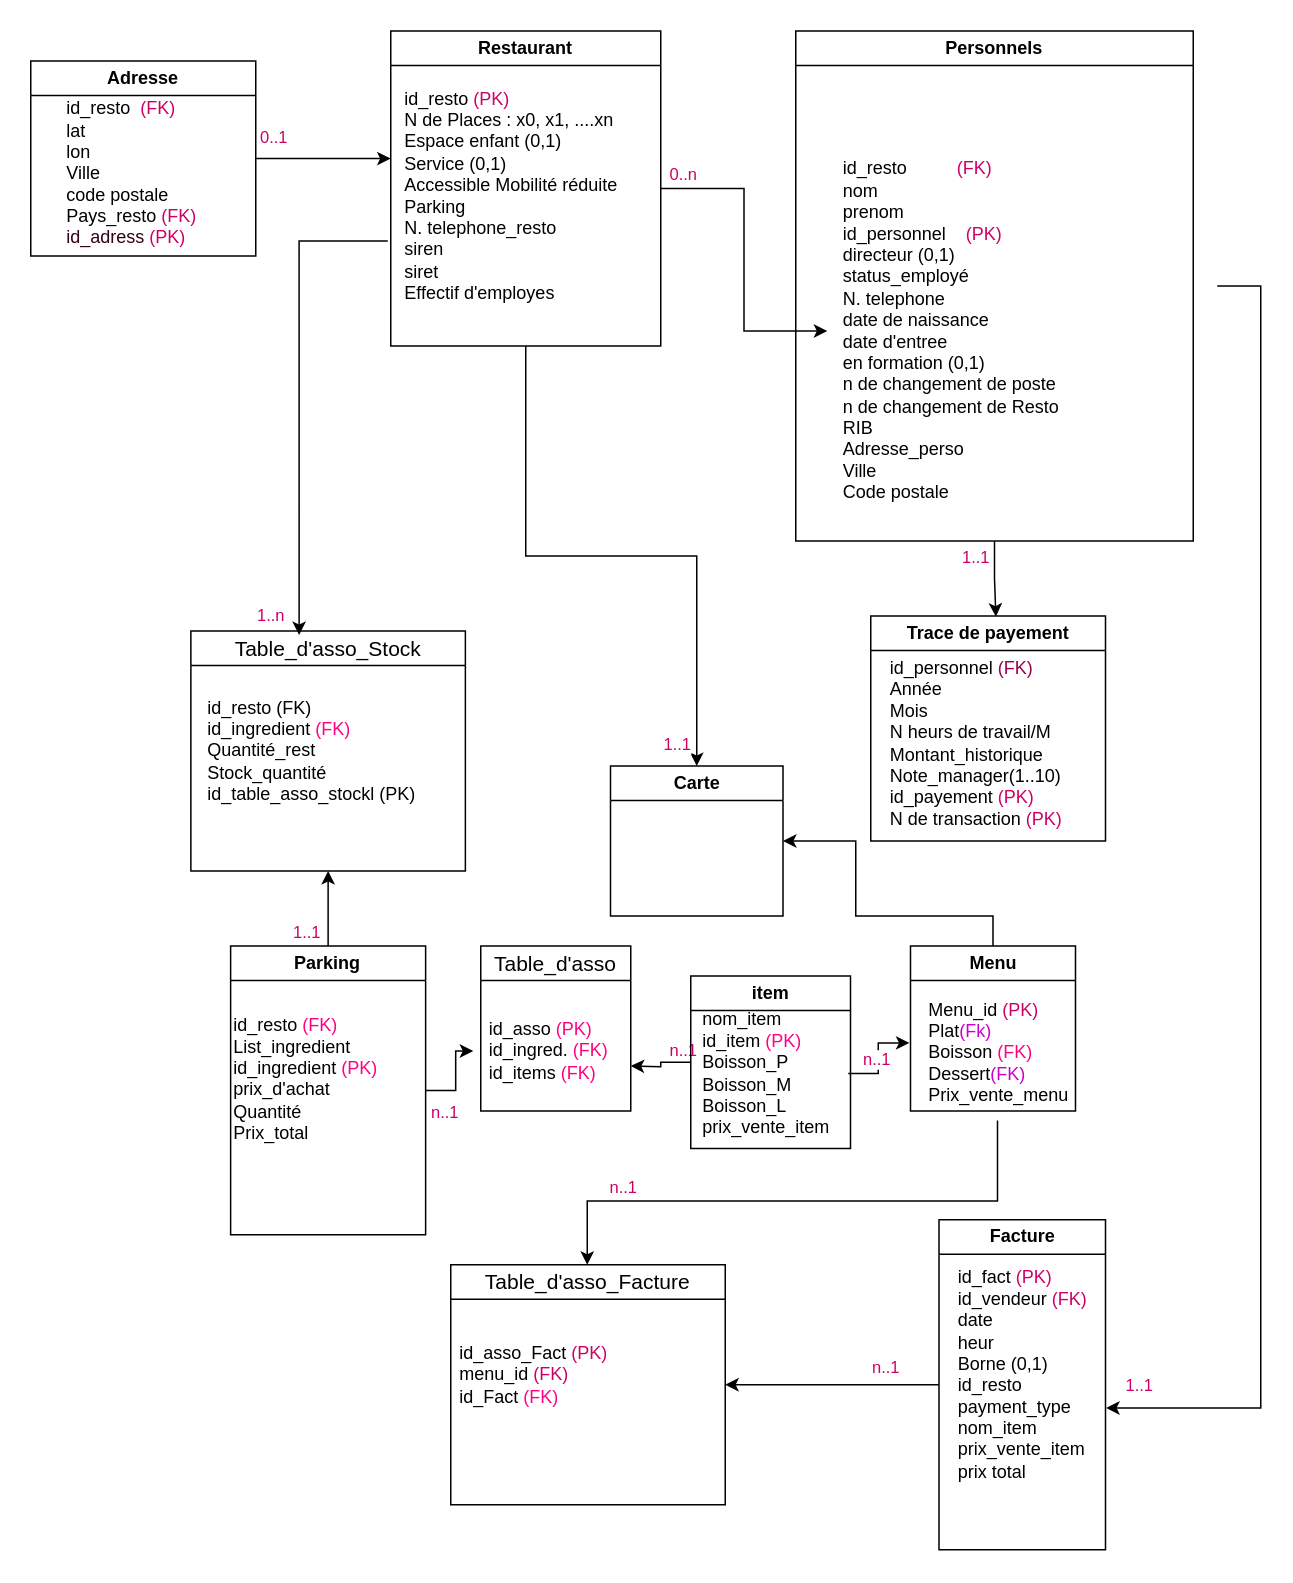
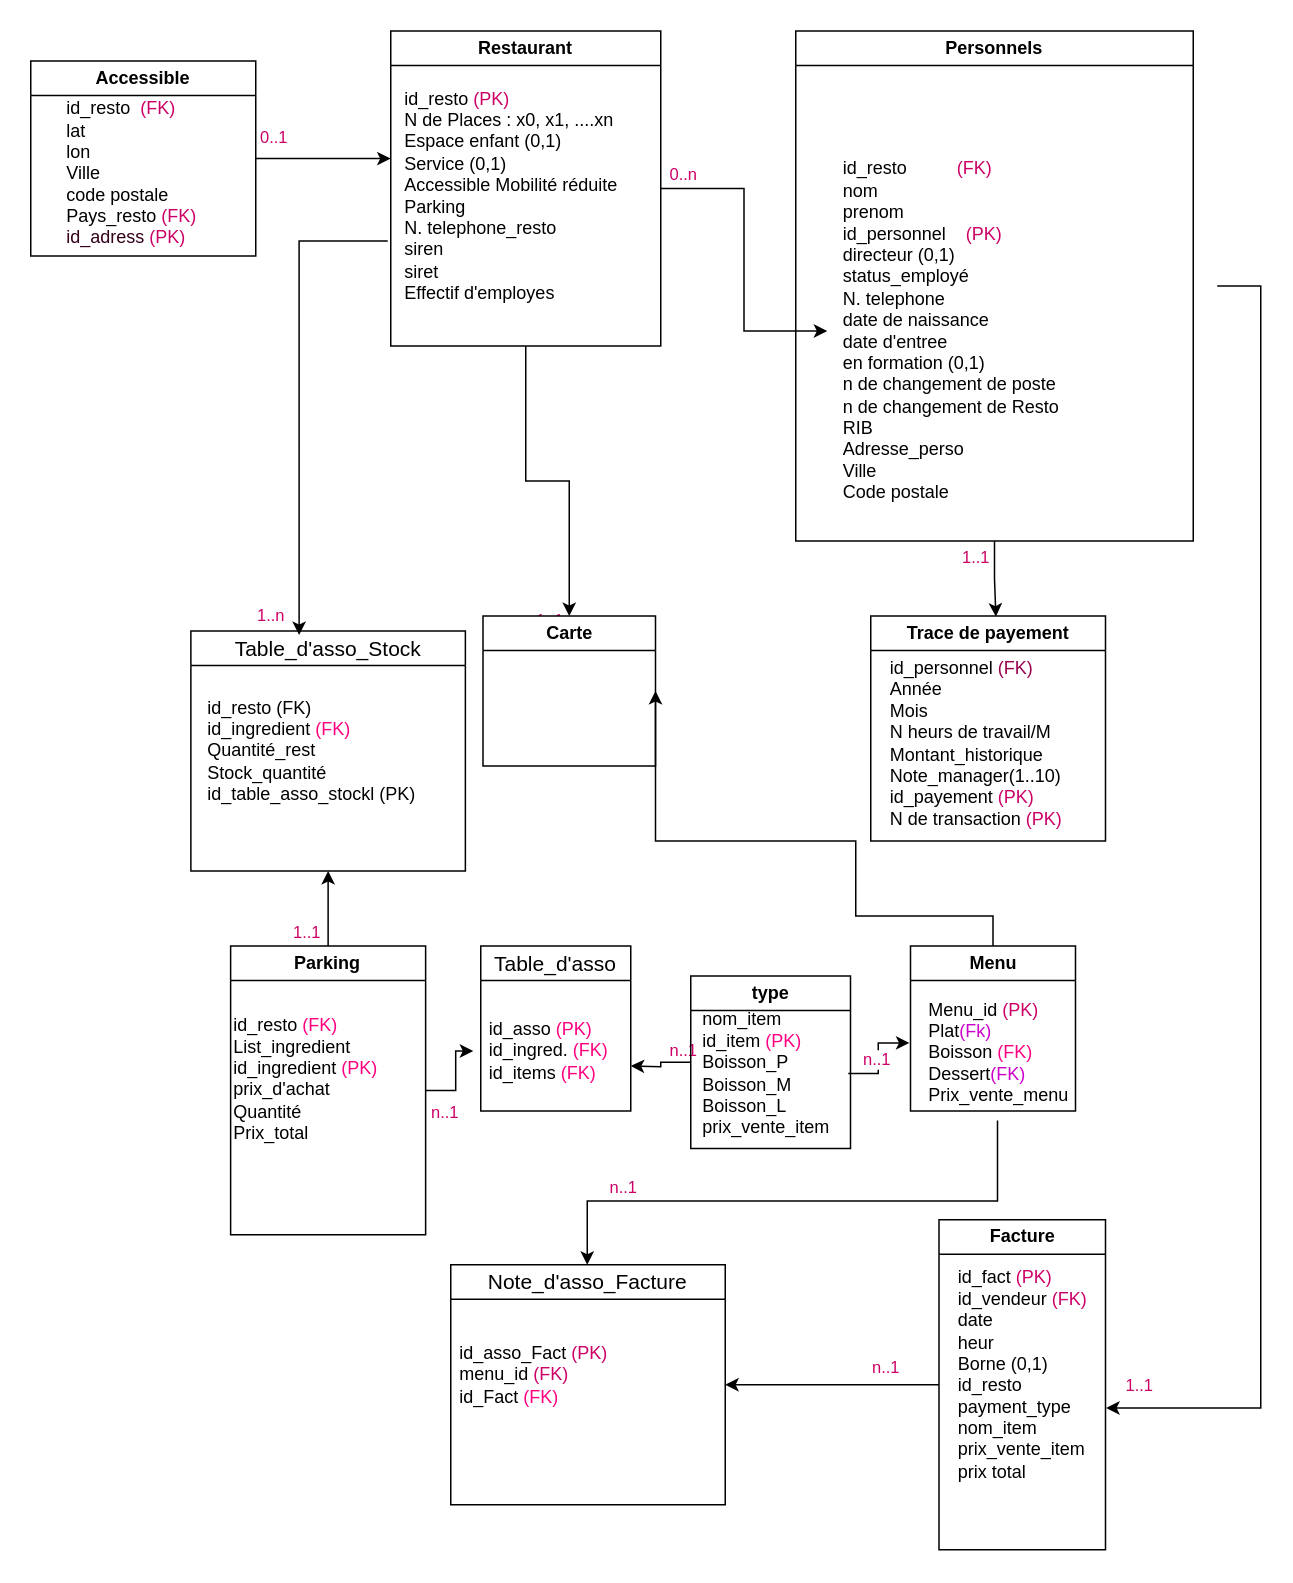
node "Adresse": label "Adresse" -> "Accessible"
node "Carte": moved (697, 841) -> (569, 691)
node "item": label "item" -> "type"
node "Table_d'asso_Facture": label "Table_d'asso_Facture" -> "Note_d'asso_Facture"
